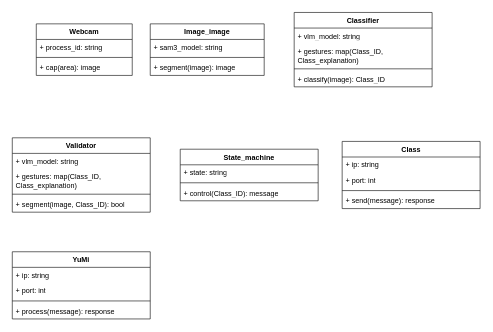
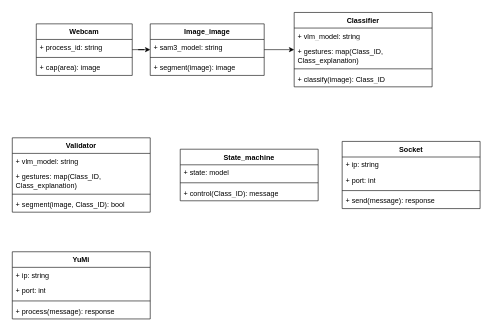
edge "Webcam" -> "Image_image": added
edge "Image_image" -> "Classifier": added
node "Class": label "Class" -> "Socket"
node "+ state: string": label "+ state: string" -> "+ state: model"
